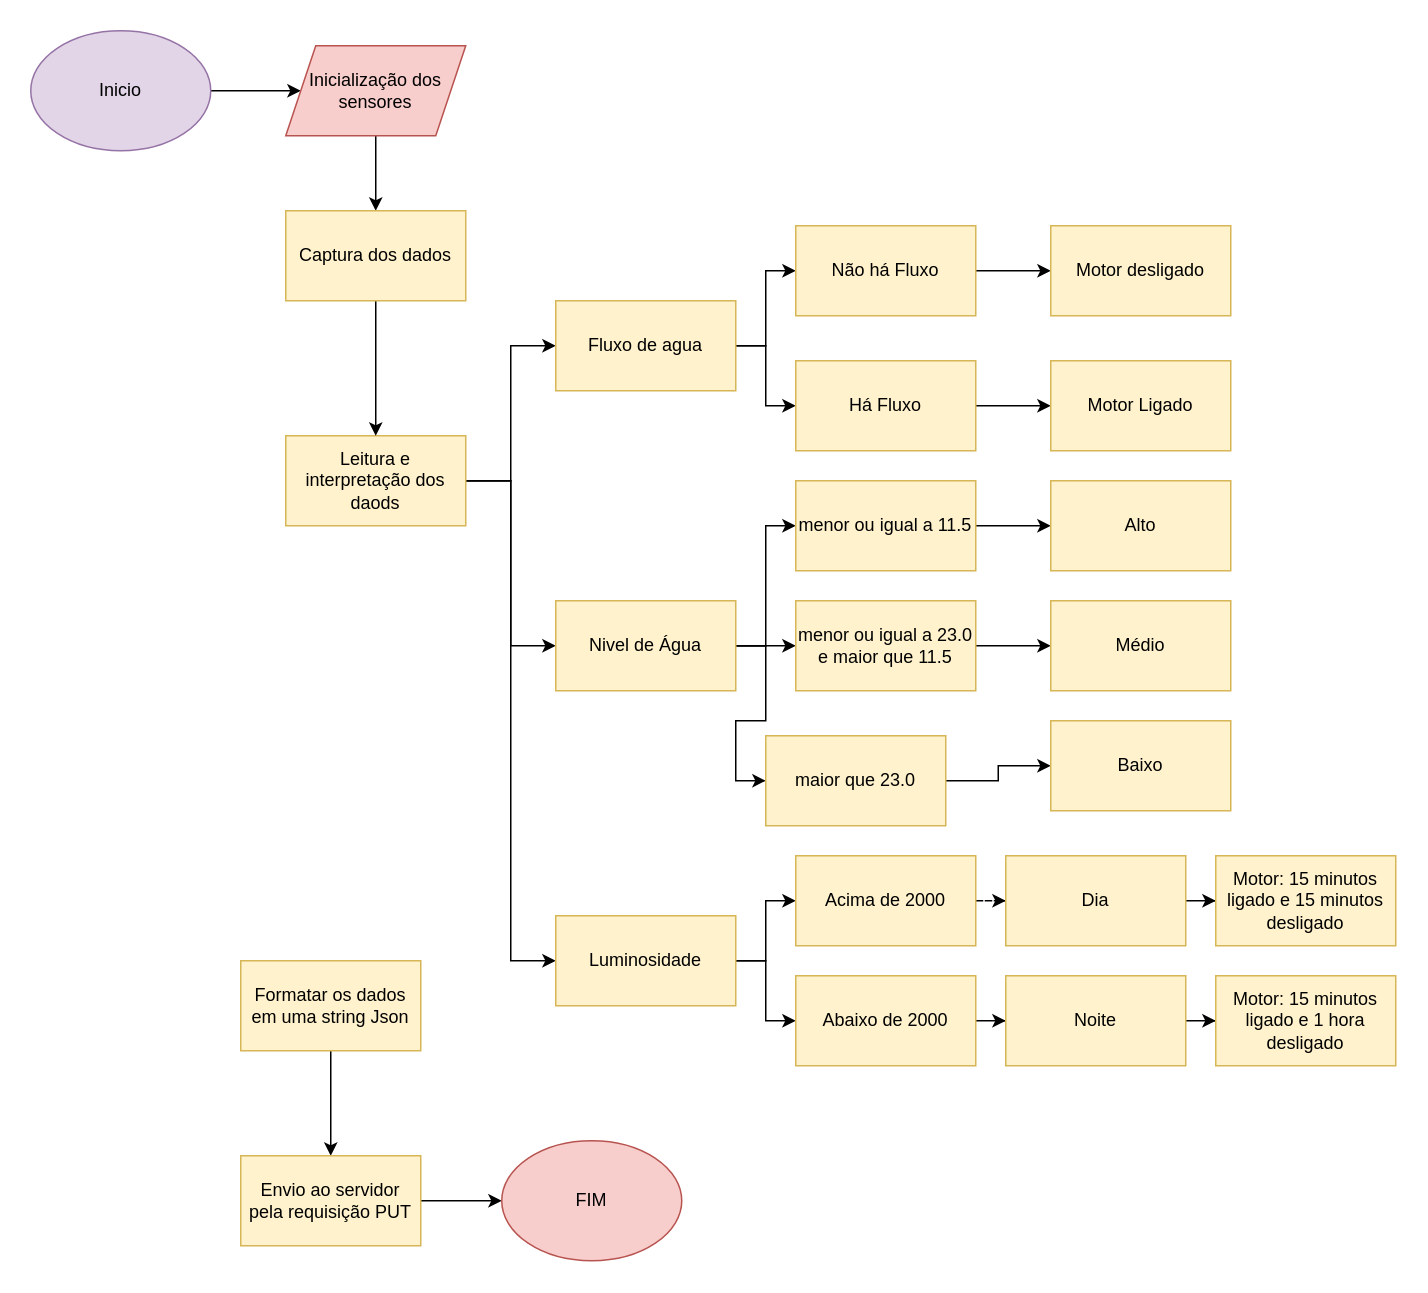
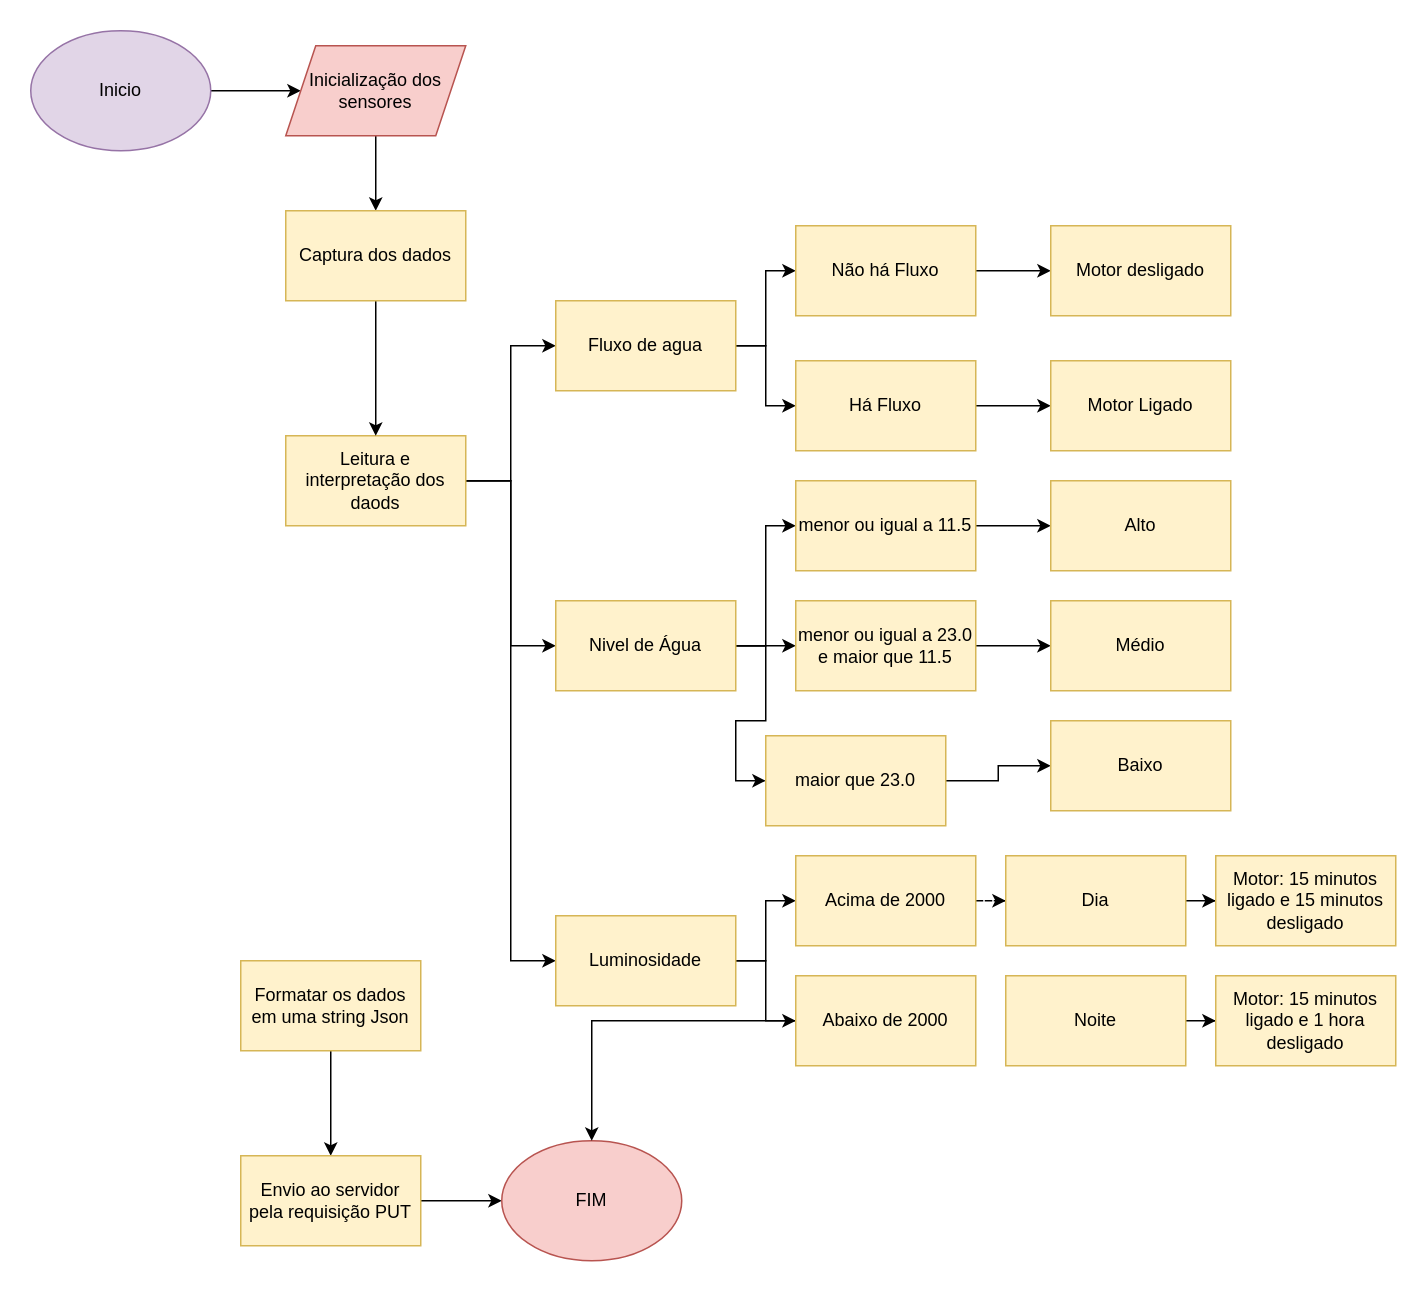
edge "Abaixo de 2000" -> "Noite": now "Abaixo de 2000" -> "FIM"
